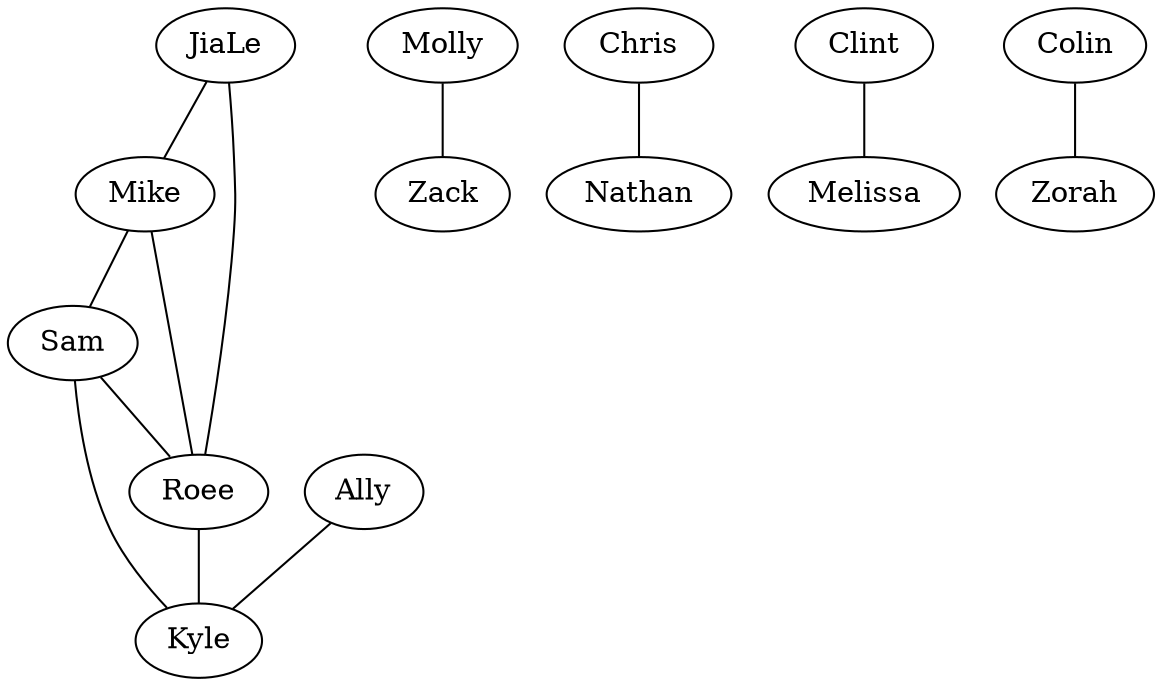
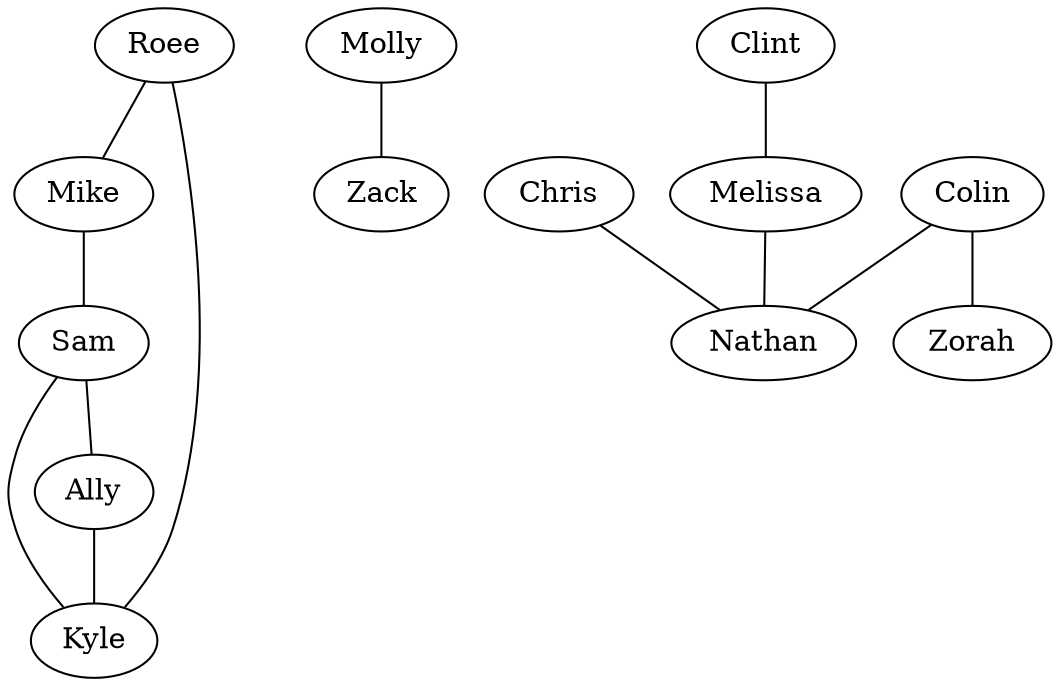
node "JiaLe": removed
edge "Colin" -- "Nathan": added
edge "Melissa" -- "Nathan": added
edge "Sam" -- "Roee": now "Sam" -- "Ally"
